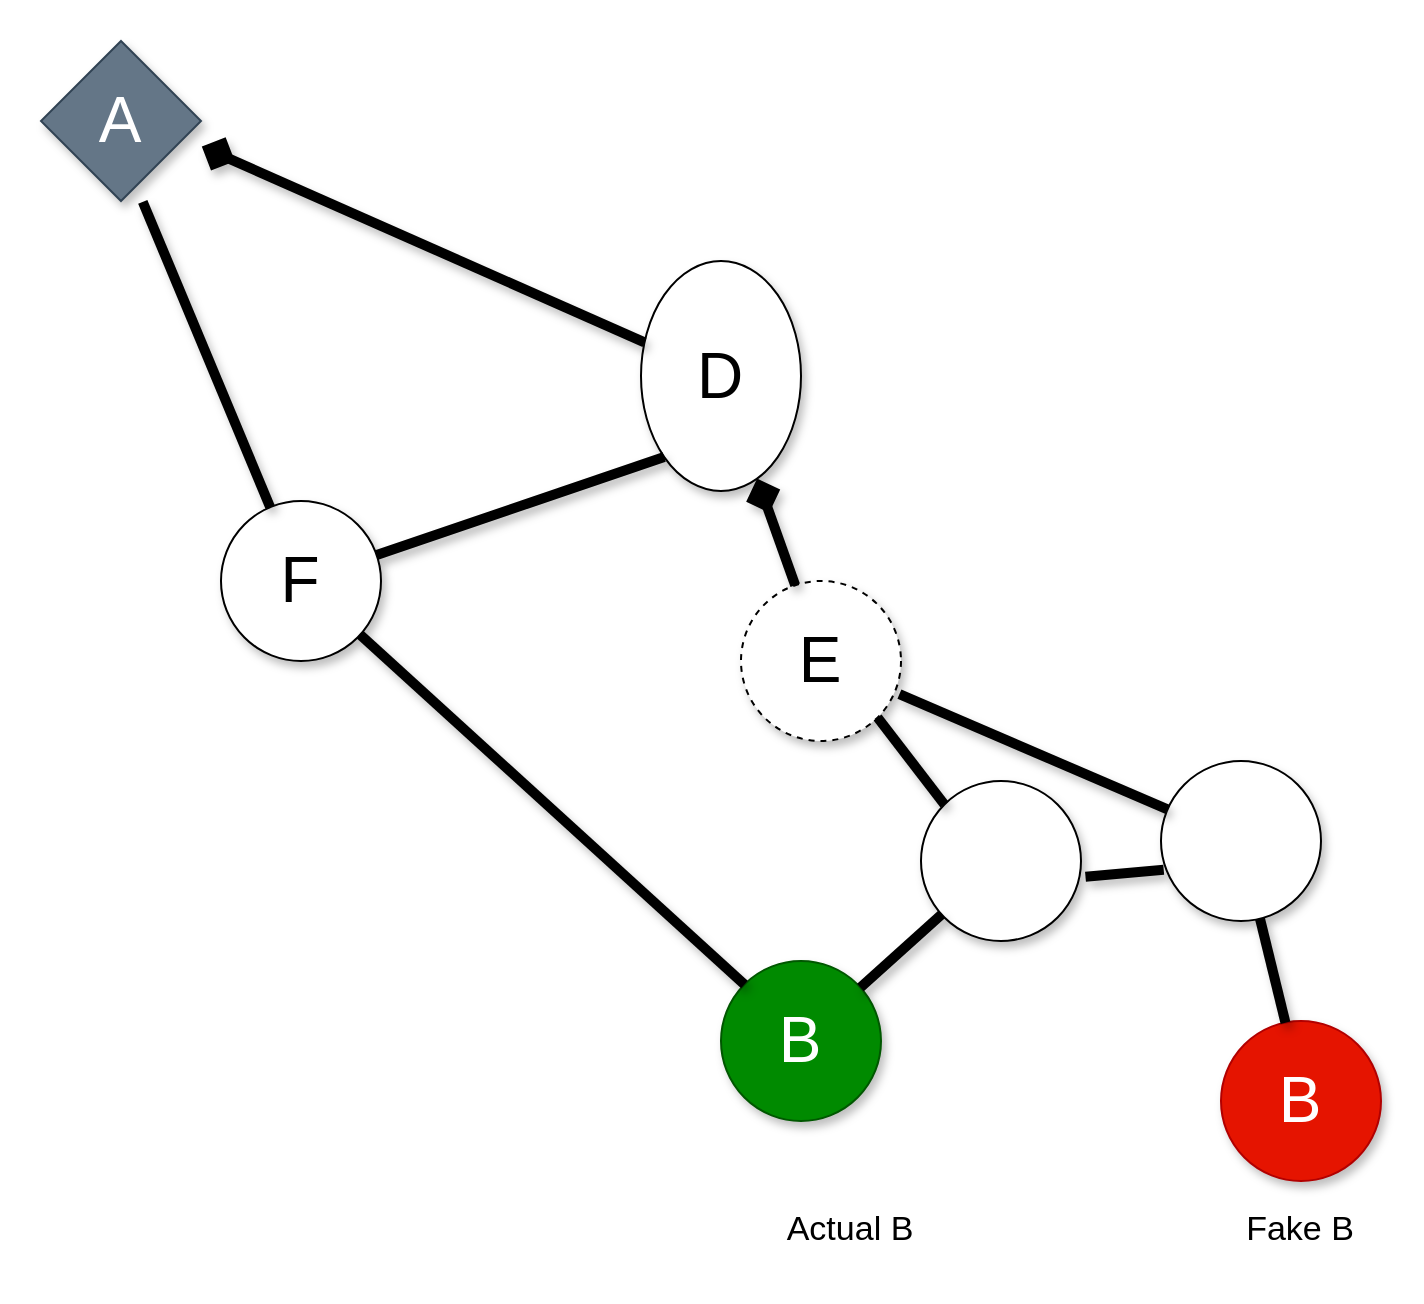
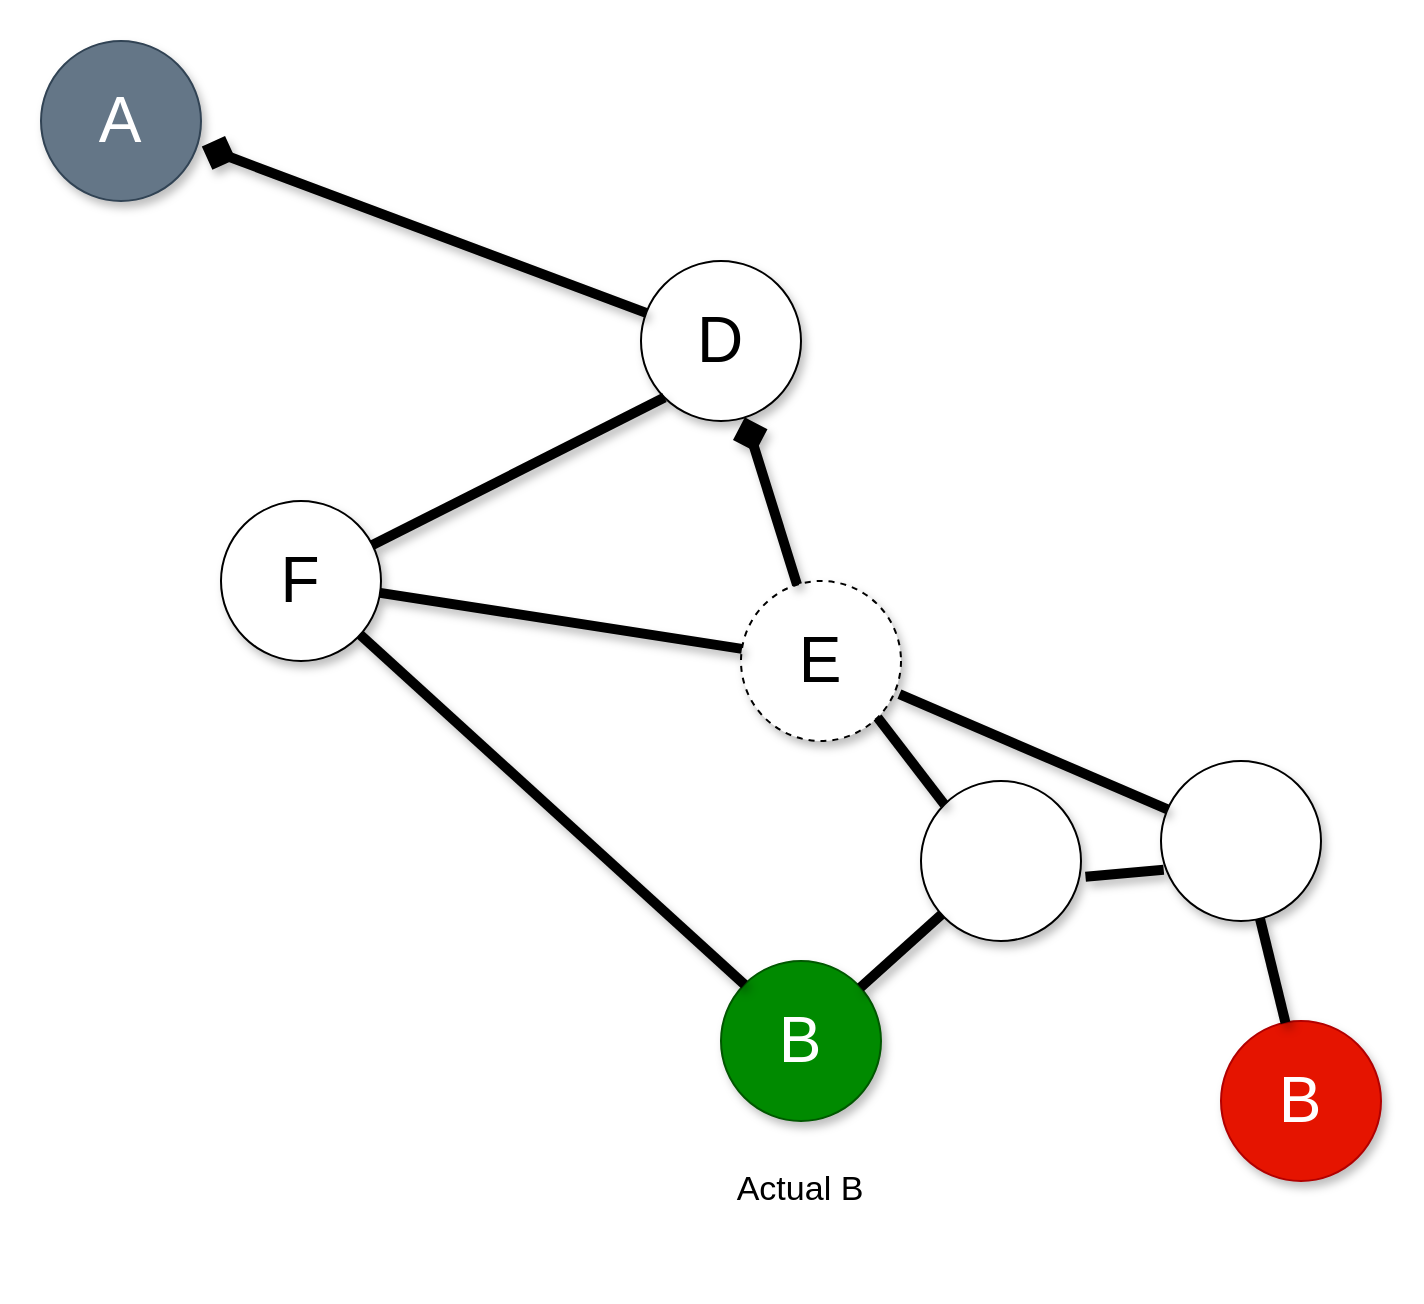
node "A": shape diamond -> ellipse
edge "A" -- "F": now "E" -- "F"
node "D": size 160x230 -> 160x160
node "Actual B": moved (851, 1231) -> (801, 1191)
node "Fake B": removed
